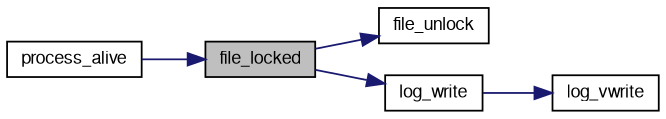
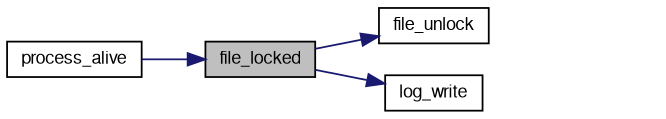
node "log_vwrite": removed
